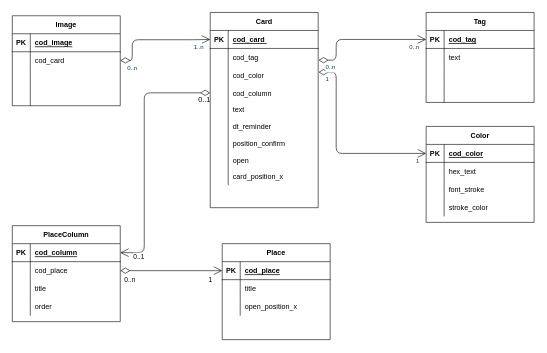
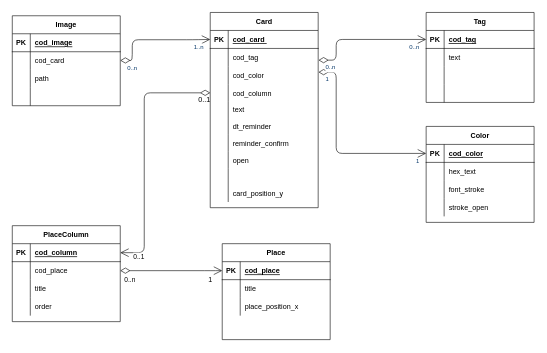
node "path": added
node "position_confirm": label "position_confirm" -> "reminder_confirm"
node "card_position_x": removed
node "card_position_y": added
node "stroke_color": label "stroke_color" -> "stroke_open"
node "open_position_x": label "open_position_x" -> "place_position_x"
